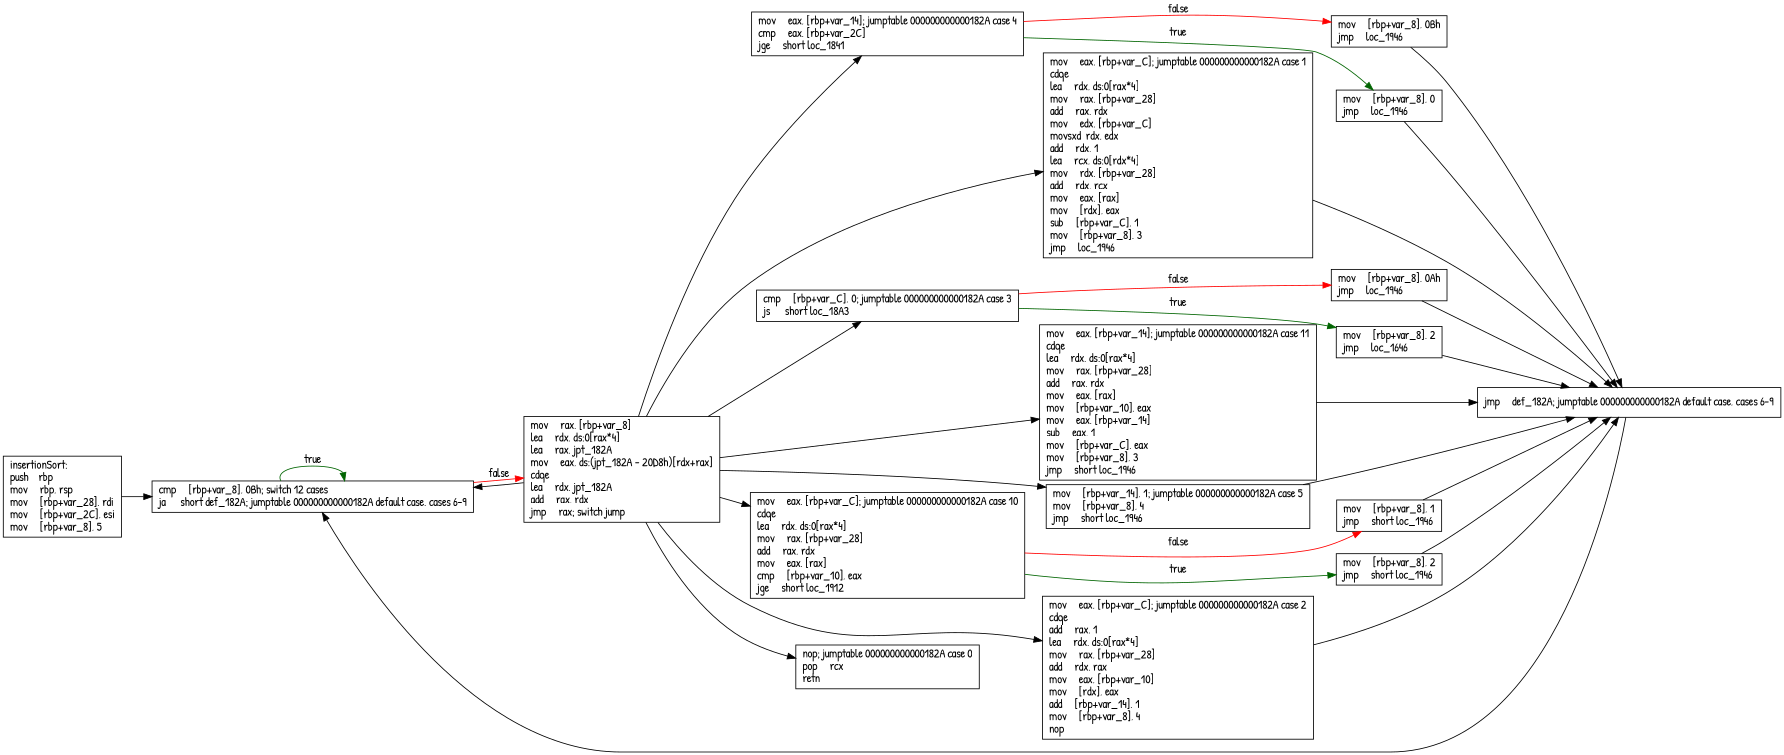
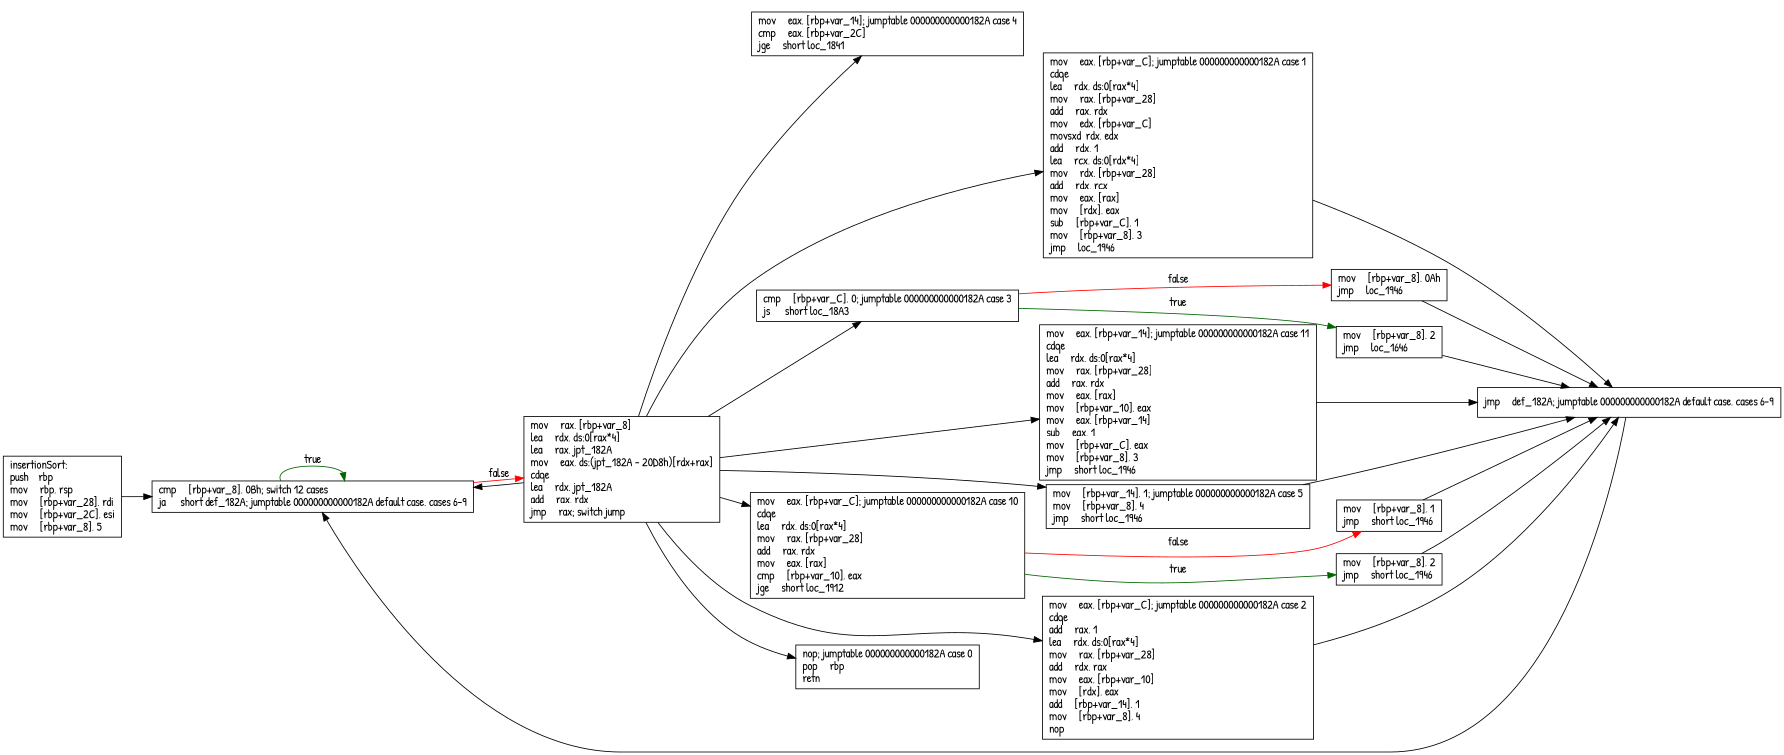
node "mov     [rbp+var_8], 0Bh jmp     loc_1946": removed
node "mov     [rbp+var_8], 0 jmp     loc_1946": removed
node "nop; jumptable 000000000000182A case 0 pop     rcx retn": label "nop; jumptable 000000000000182A case 0 pop     rcx retn" -> "nop; jumptable 000000000000182A case 0 pop     rbp retn"
